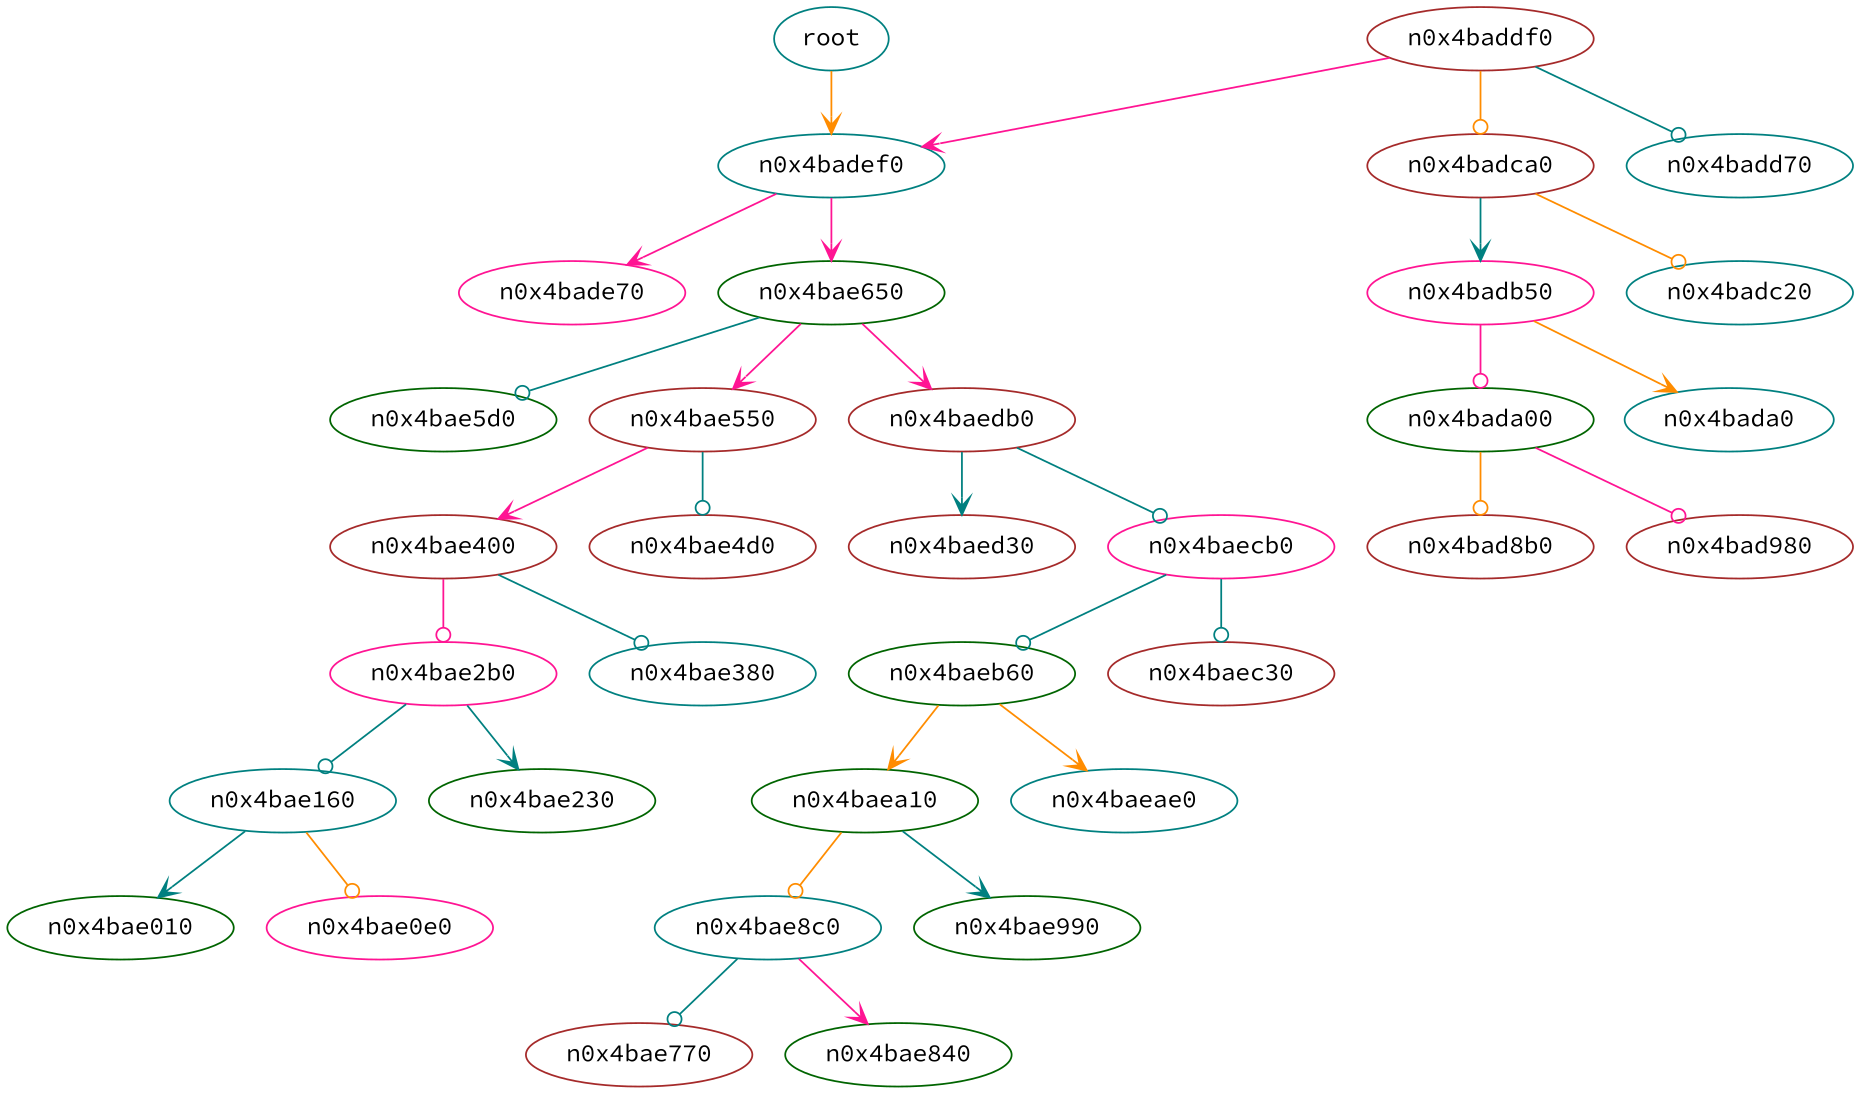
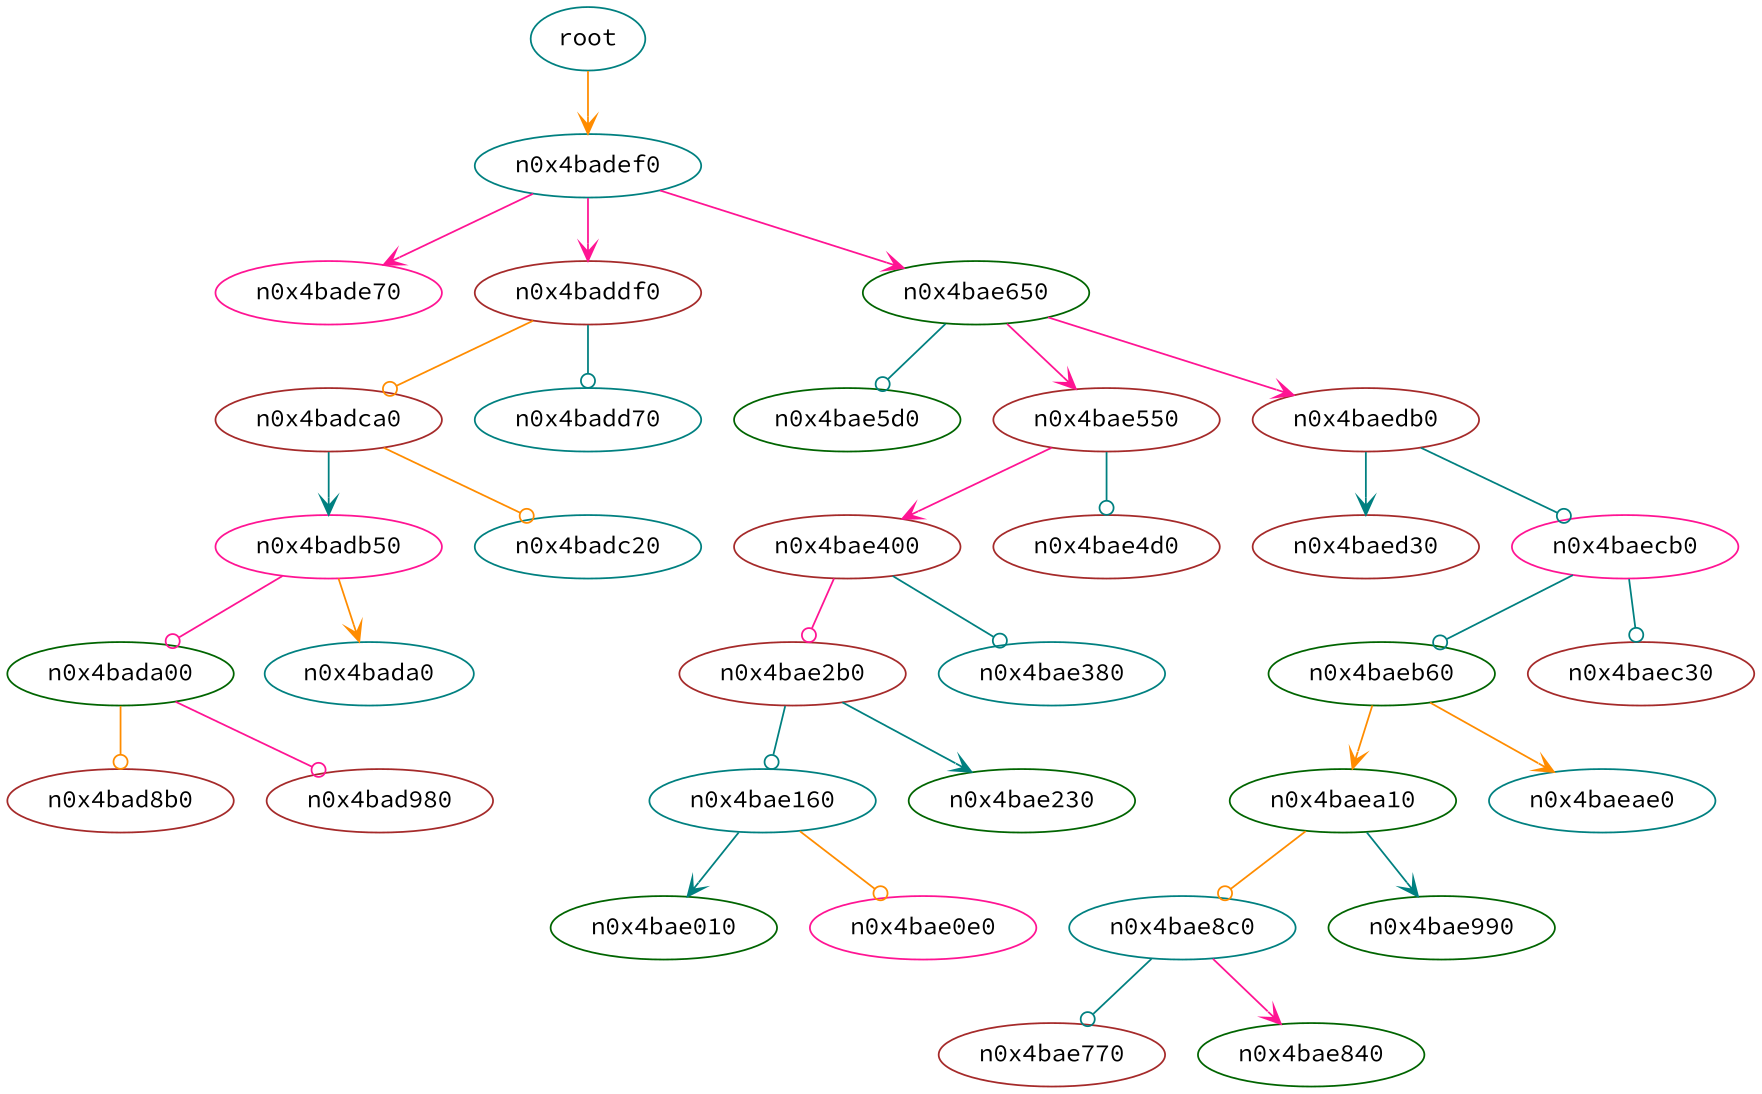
edge "n0x4baddf0" -> "n0x4badef0": reversed
node "n0x4bae2b0": color deeppink -> brown
